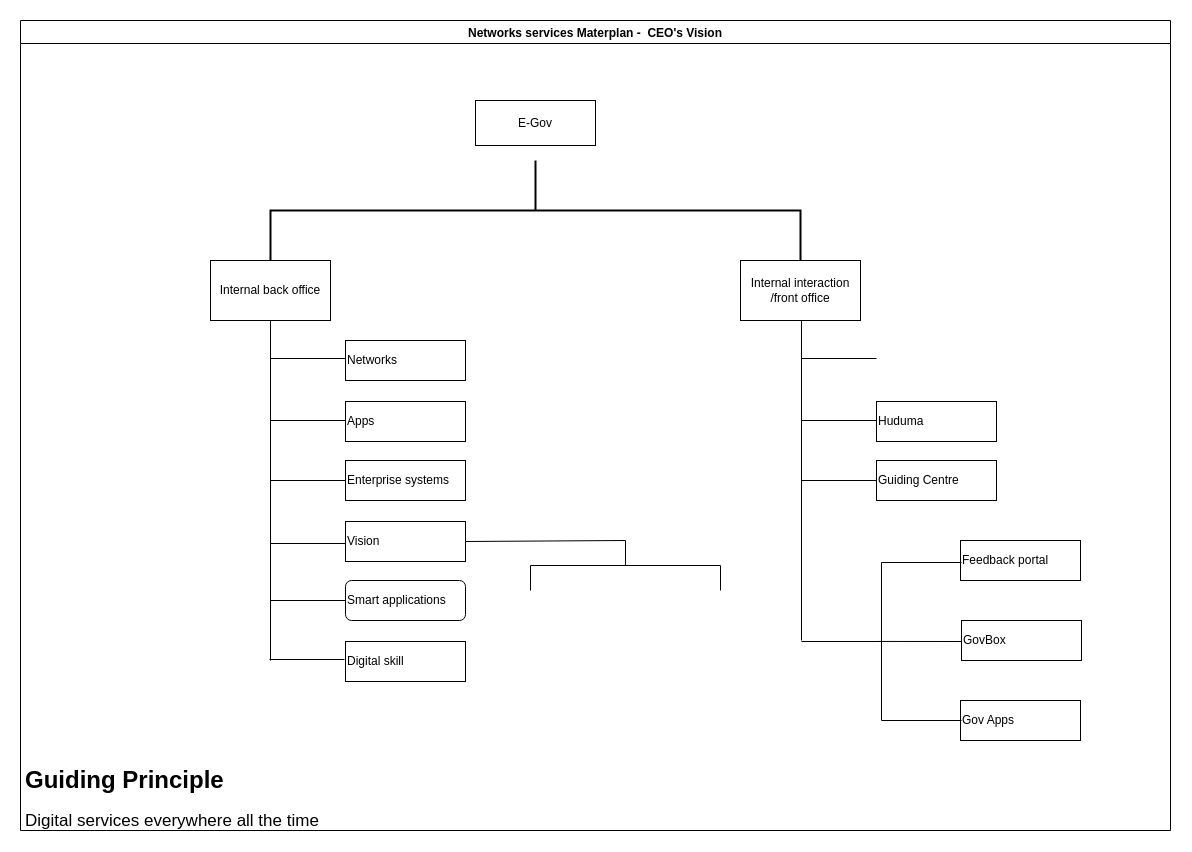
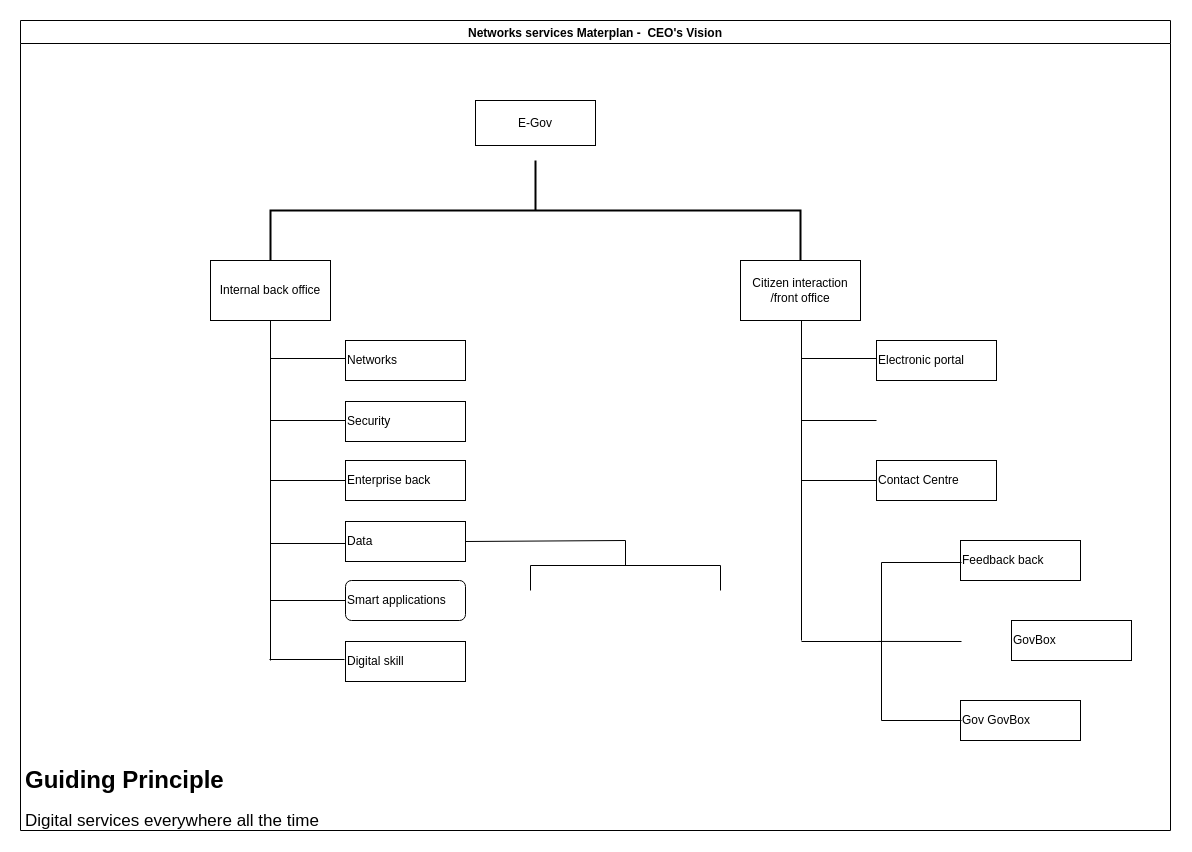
node "Internal interaction /front office": label "Internal interaction /front office" -> "Citizen interaction /front office"
node "Electronic portal": added
node "Apps": label "Apps" -> "Security"
node "Huduma": removed
node "Enterprise systems": label "Enterprise systems" -> "Enterprise back"
node "Guiding Centre": label "Guiding Centre" -> "Contact Centre"
node "Vision": label "Vision" -> "Data"
node "Feedback portal": label "Feedback portal" -> "Feedback back"
node "GovBox": moved (1022, 641) -> (1072, 641)
node "Gov Apps": label "Gov Apps" -> "Gov GovBox"
